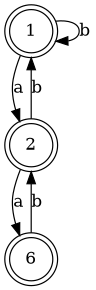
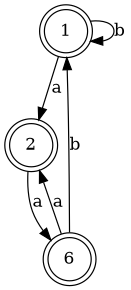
edge "2" -> "1": now "6" -> "1"
edge "6" -> "2": label "b" -> "a"
